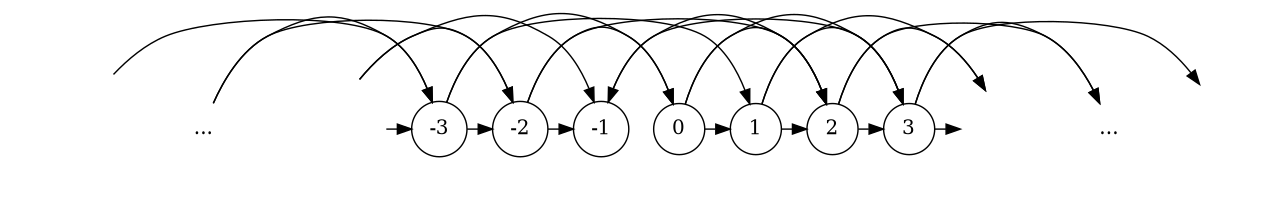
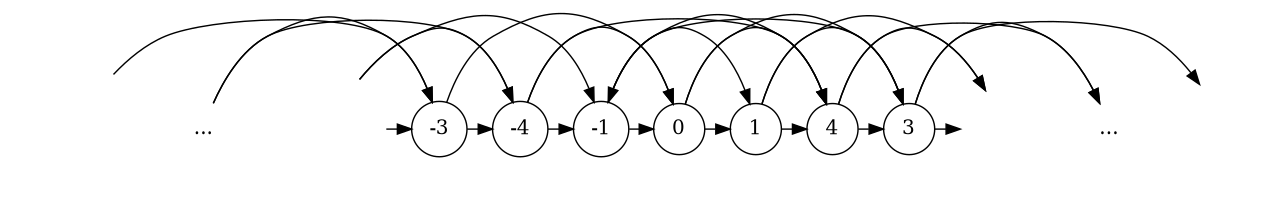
edge "-3" -> "1": now "-1" -> "1"
node "-2": label "-2" -> "-4"
edge "-1" -> "0": added
node "2": label "2" -> "4"
